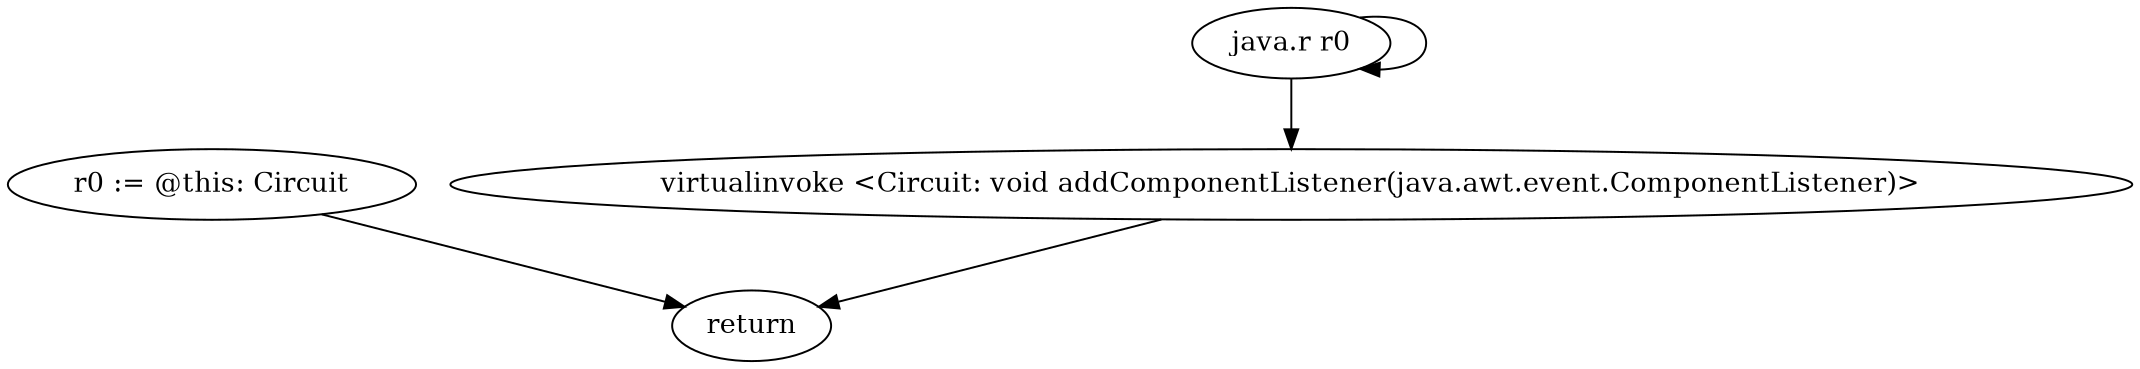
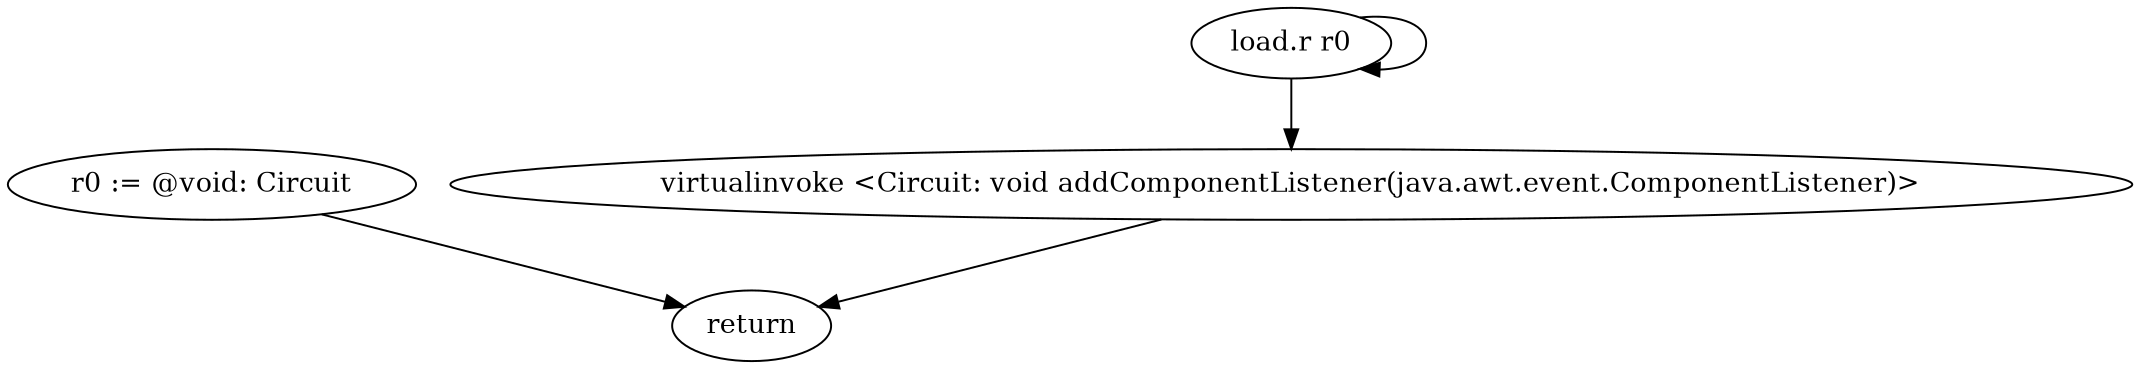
node "java.r r0": label "java.r r0" -> "load.r r0"
node "r0 := @this: Circuit": label "r0 := @this: Circuit" -> "r0 := @void: Circuit"
